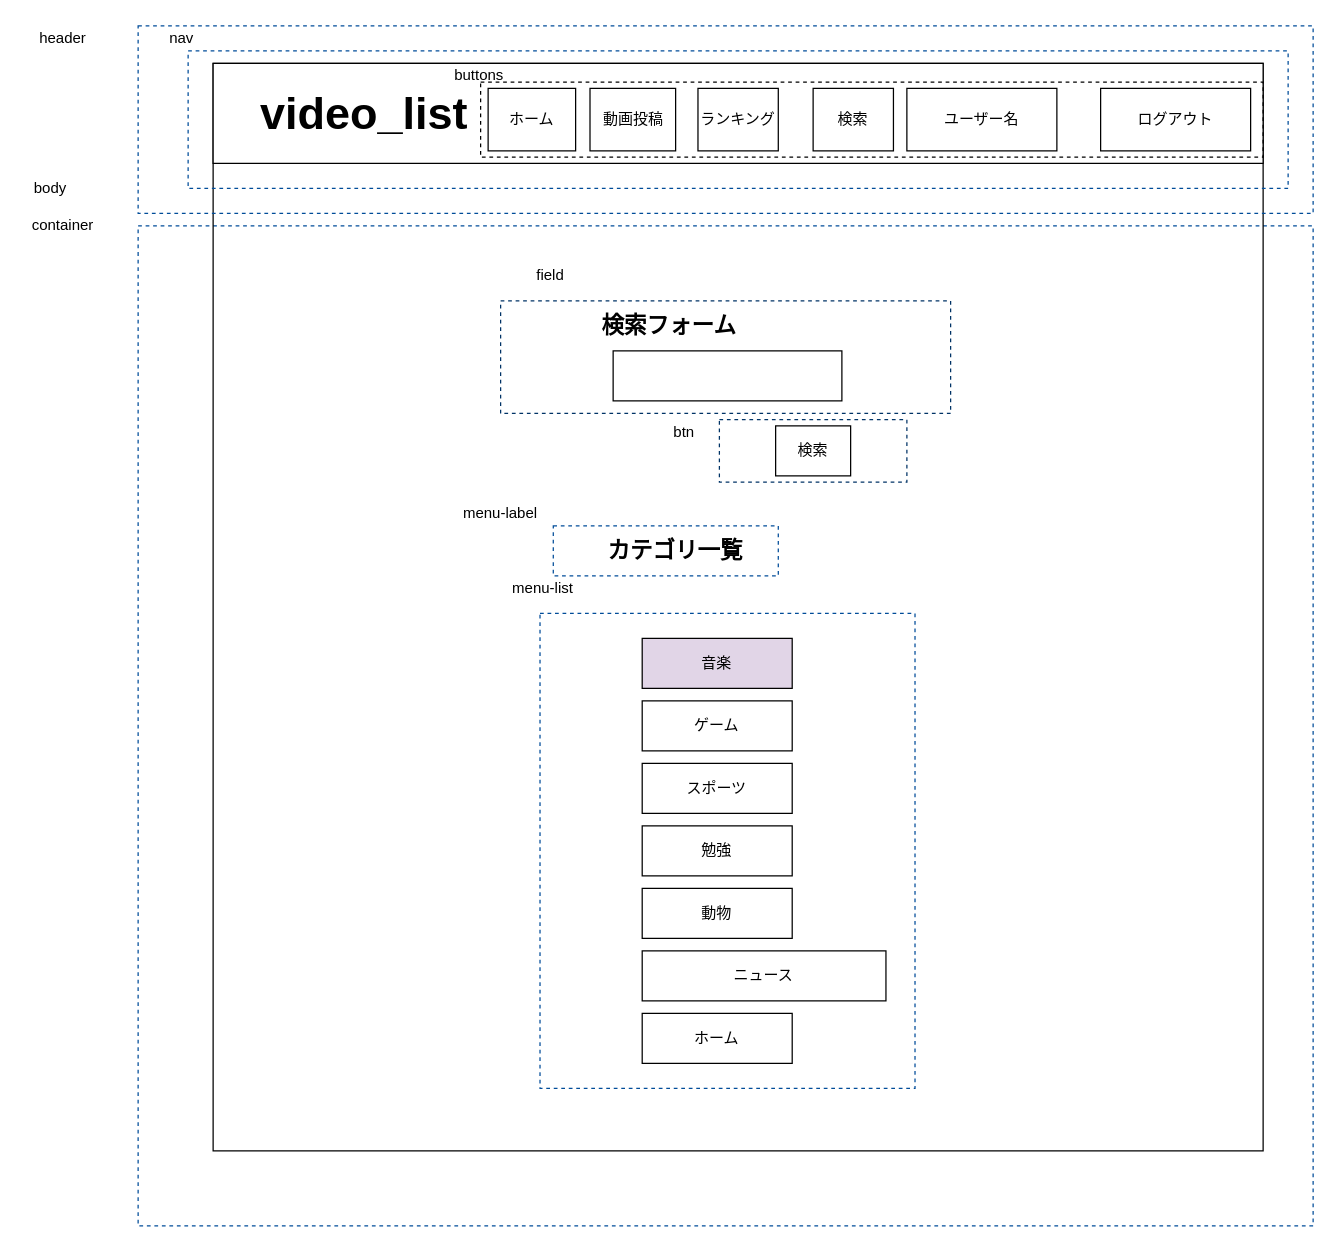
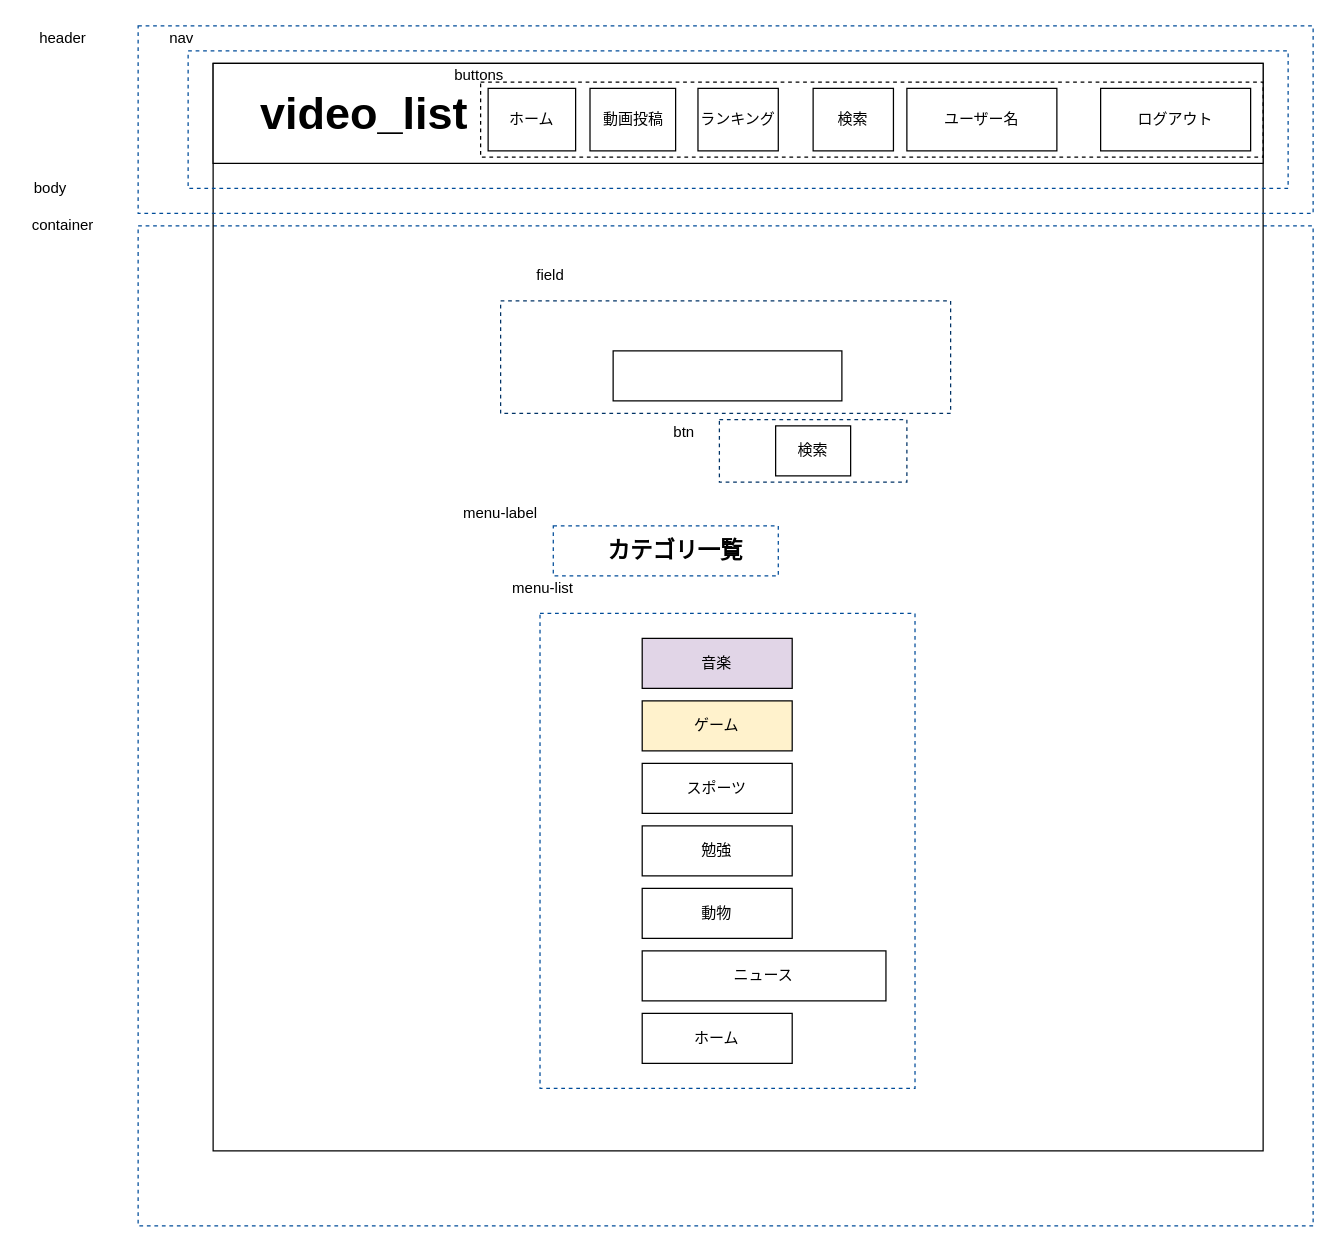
node "検索フォーム": removed
node "ゲーム": fillcolor #ffffff -> #fff2cc
